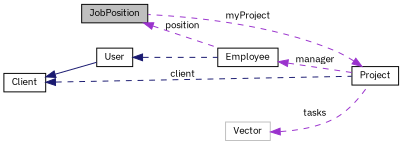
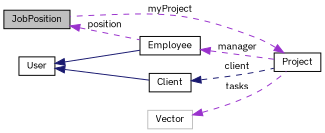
edge "Employee" -> "User": style dashed -> solid
edge "User" -> "Client": reversed
